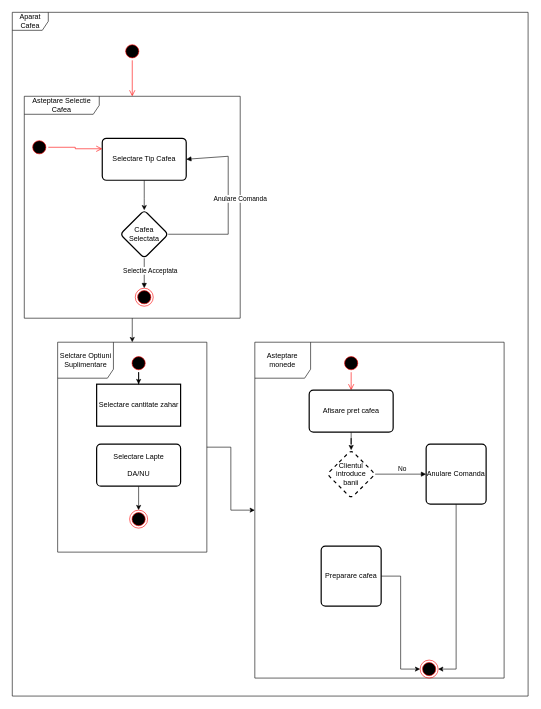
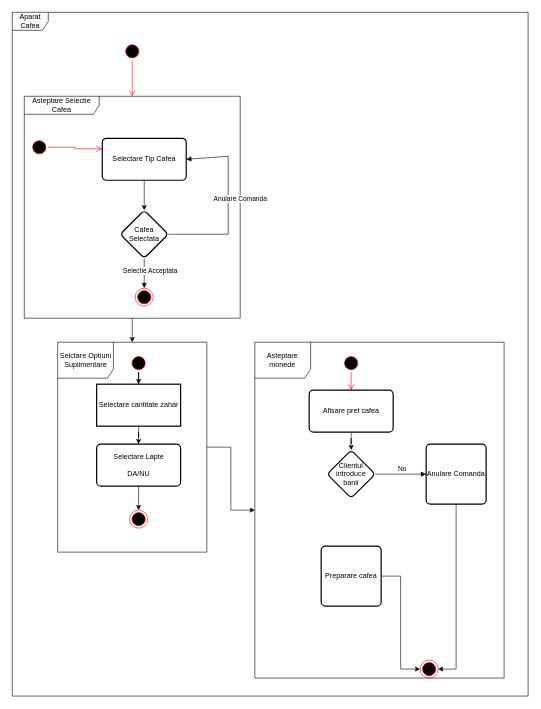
edge "Selectare cantitate zahar" -> "Selectare Lapte DA/NU": added
node "Clientul introduce banii": style dashed -> solid
